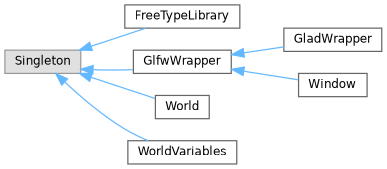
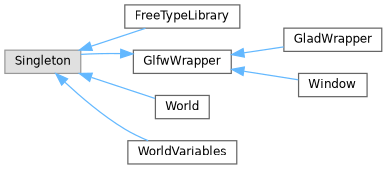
edge "GlfwWrapper" -> "Singleton": reversed
